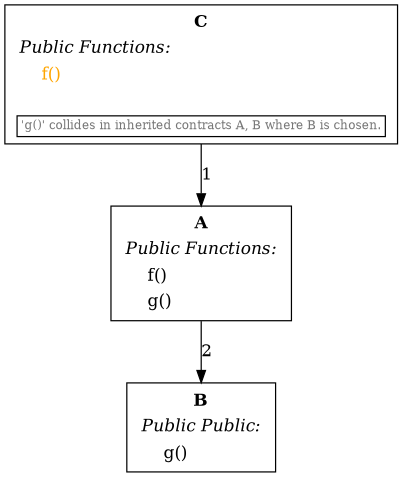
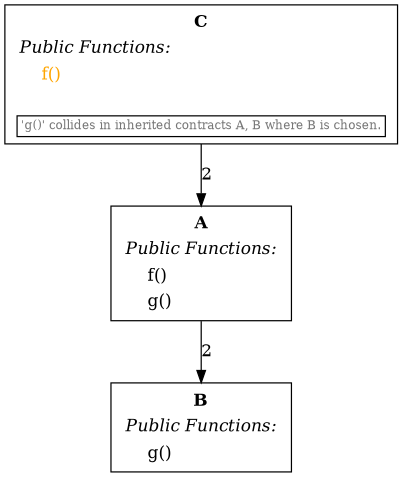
edge "C" -> "A": label "1" -> "2"
node "B": text "Public Public:" -> "Public Functions:"
